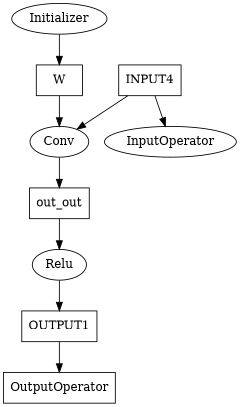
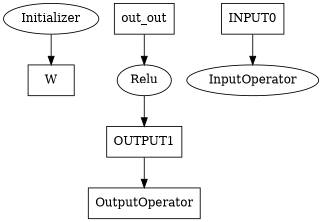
node "INPUT4": label "INPUT4" -> "INPUT0"
node "Conv": removed
